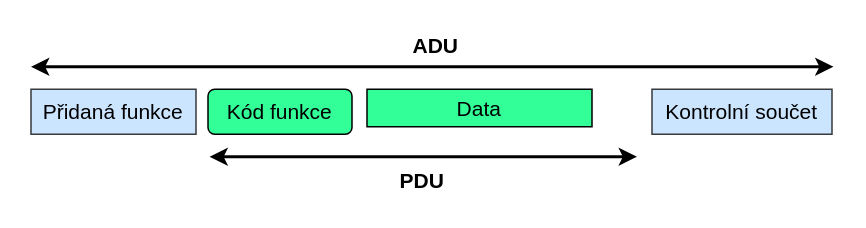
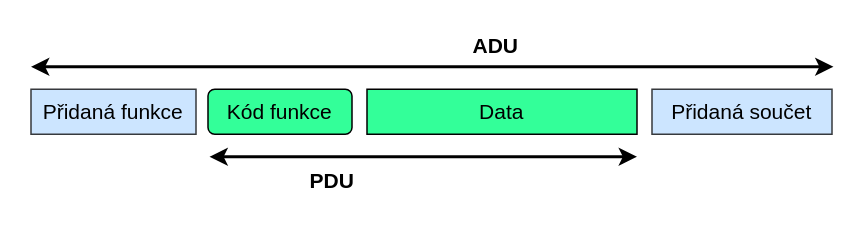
node "ADU": moved (436, 46) -> (496, 46)
node "Data": size 225x38 -> 270x45
node "Kontrolní součet": label "Kontrolní součet" -> "Přidaná součet"
node "PDU": moved (422, 181) -> (332, 181)
